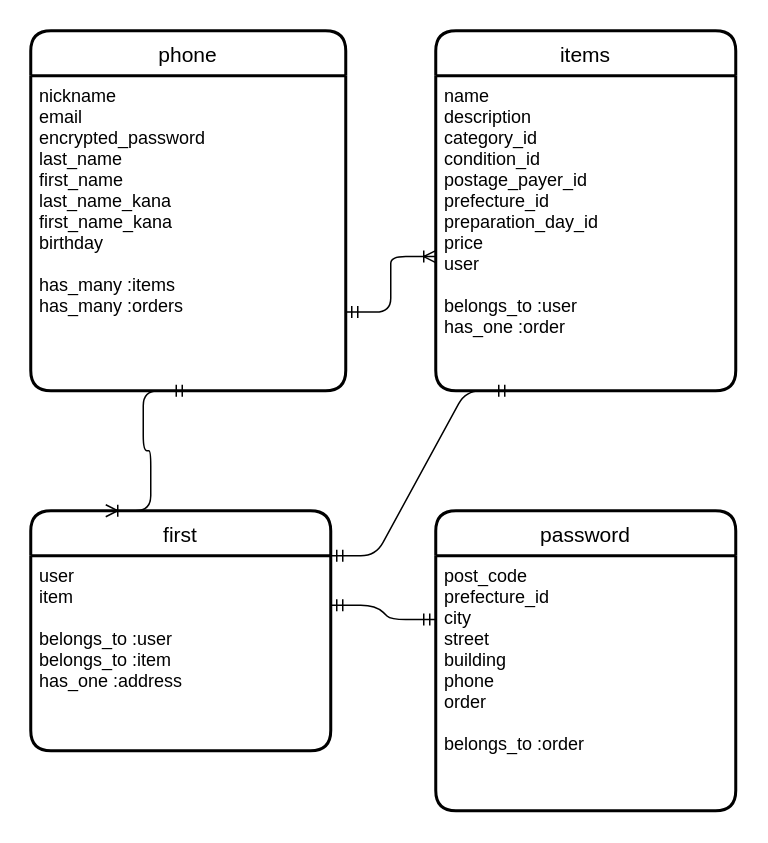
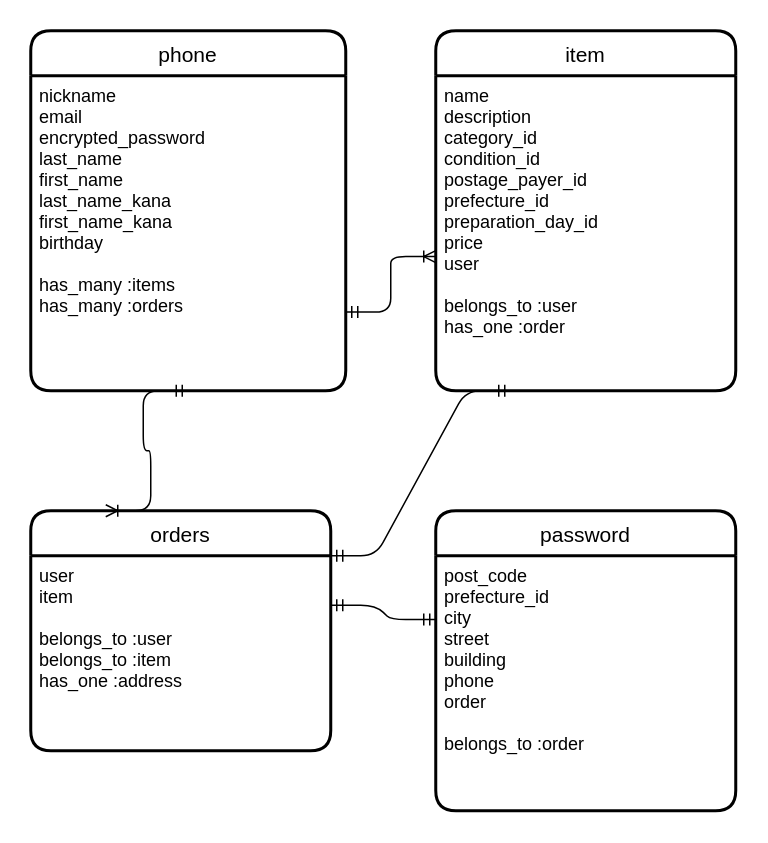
node "items": label "items" -> "item"
node "first": label "first" -> "orders"
